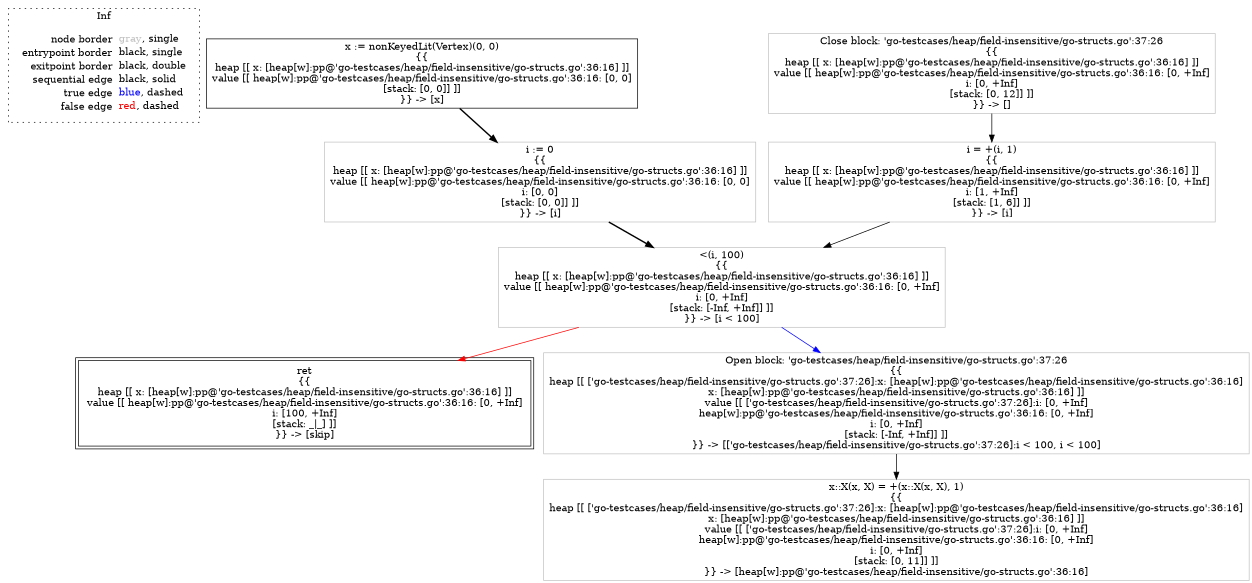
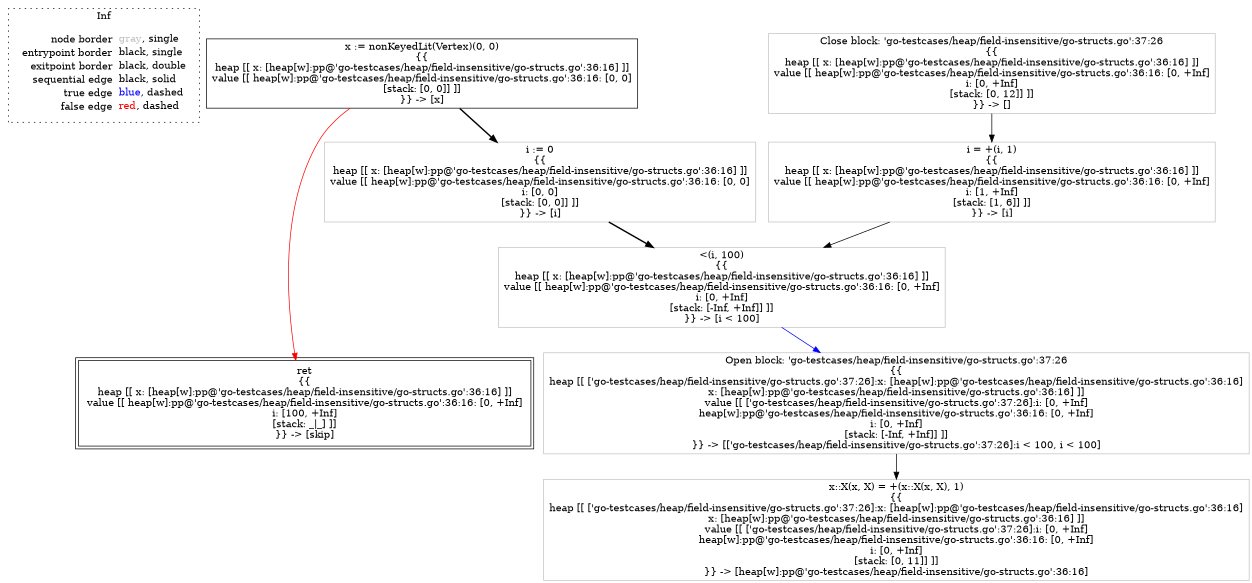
edge "<(i, 100)" -> "ret": now "x := nonKeyedLit(Vertex)(0, 0)" -> "ret"
